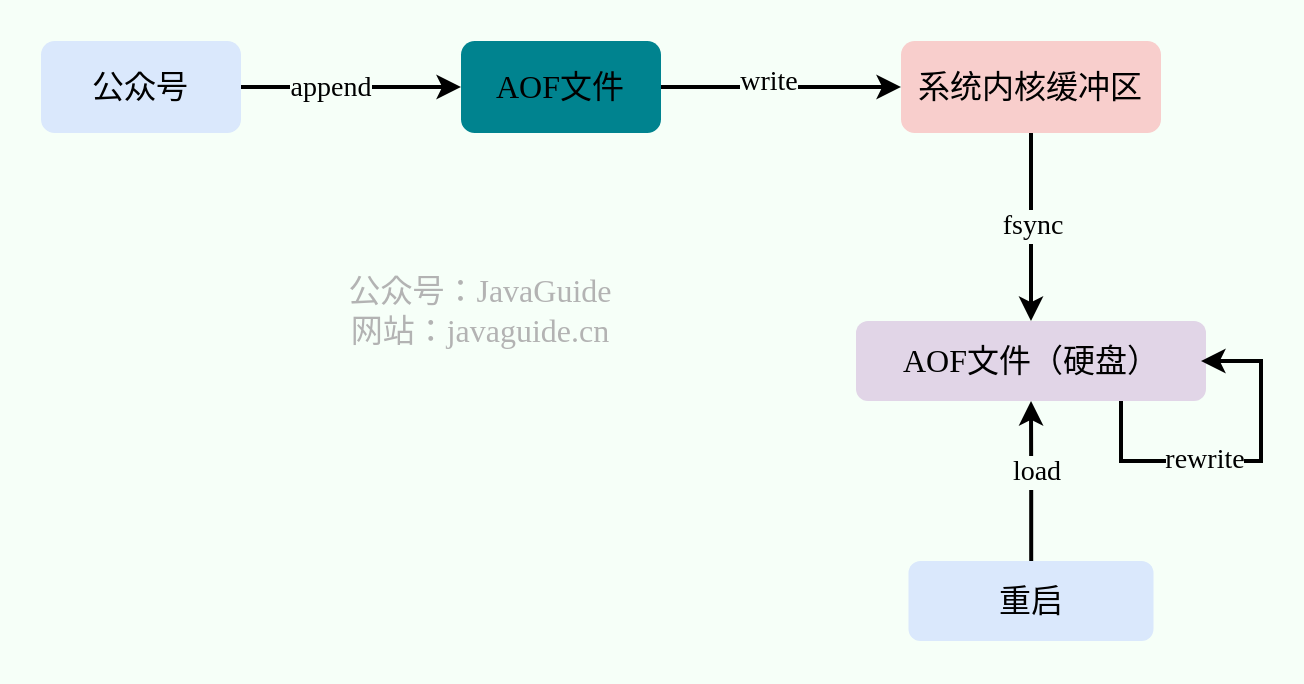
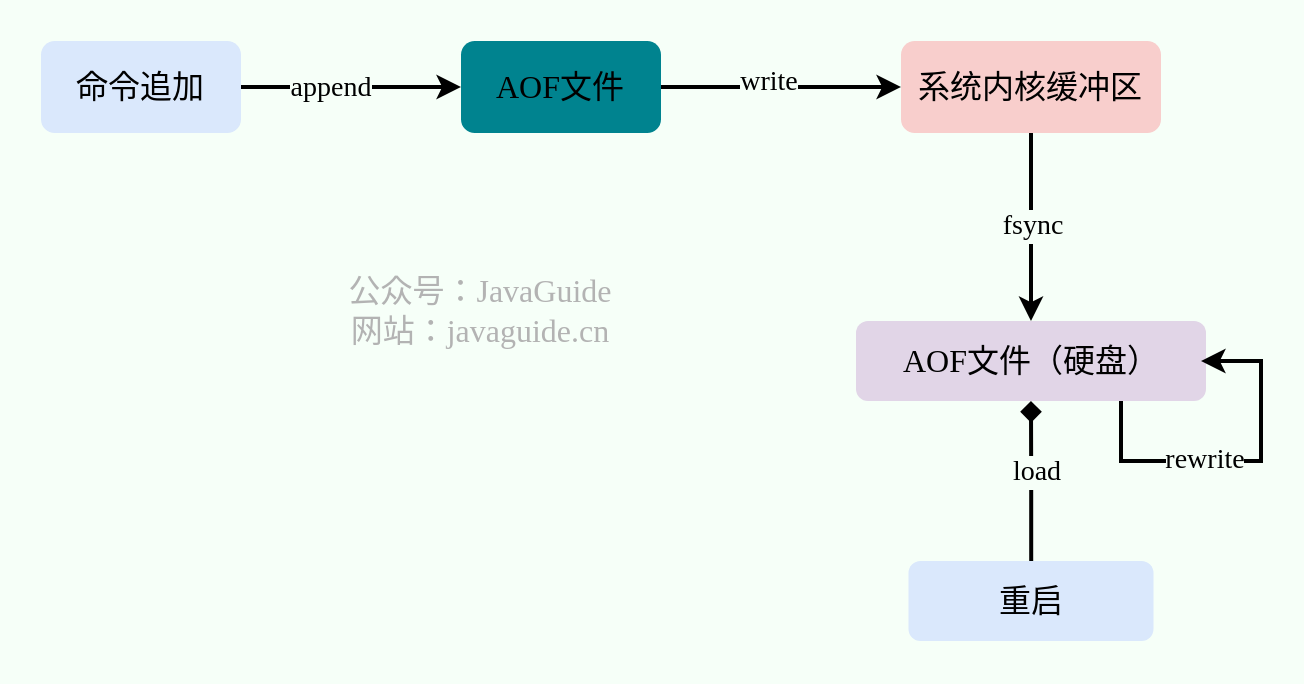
node "公众号": label "公众号" -> "命令追加"
edge "重启" -> "AOF文件（硬盘）": arrowhead classic -> diamond
